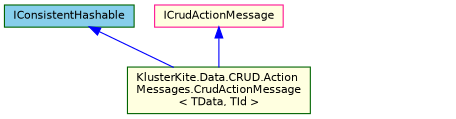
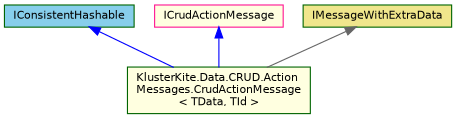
node "IMessageWithExtraData": added
